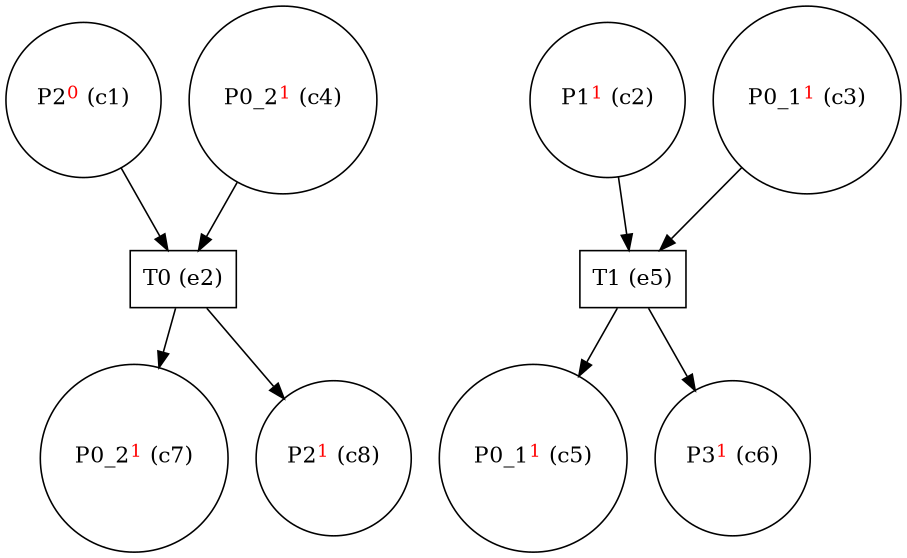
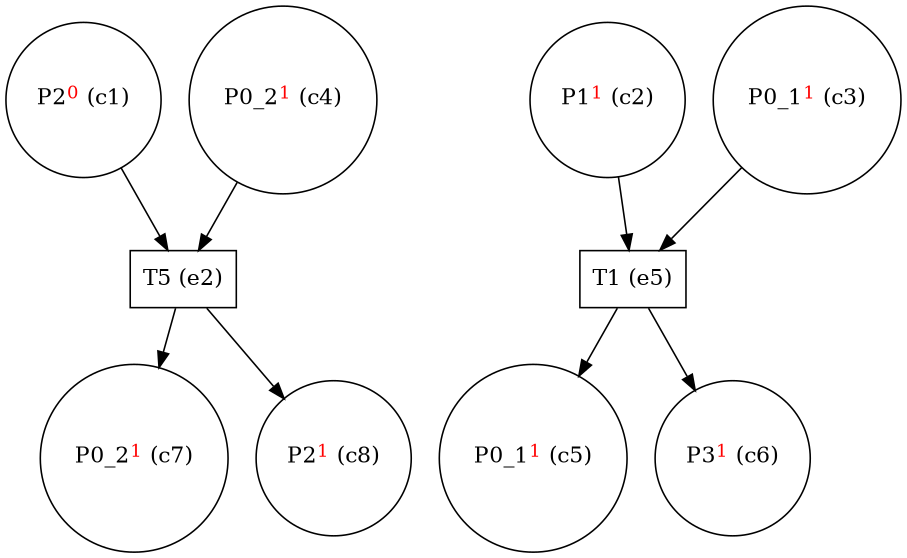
node "T0 (e2)": label "T0 (e2)" -> "T5 (e2)"
